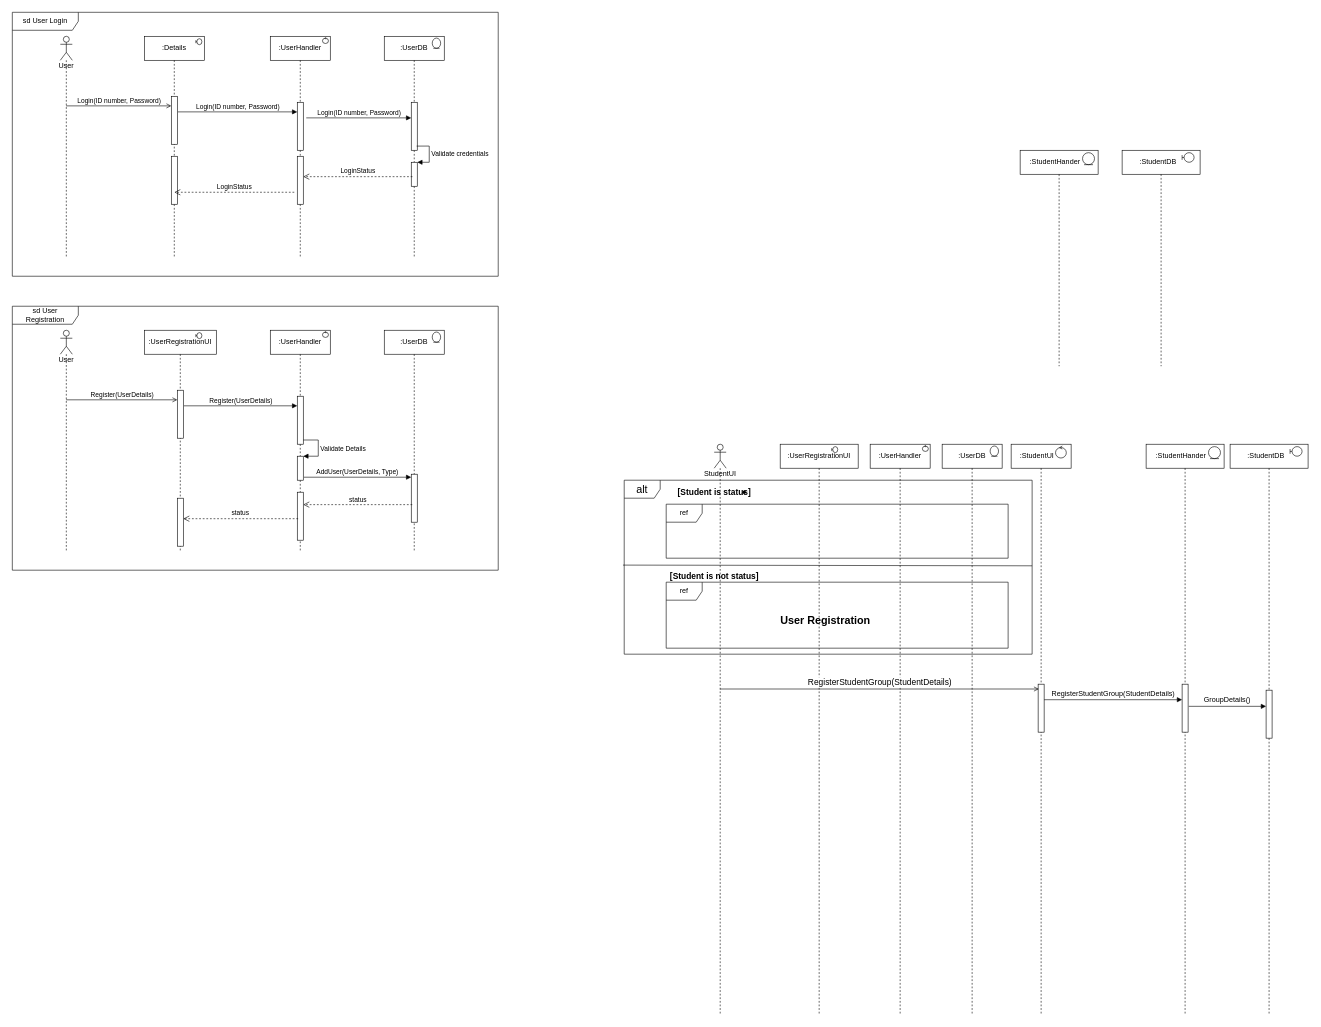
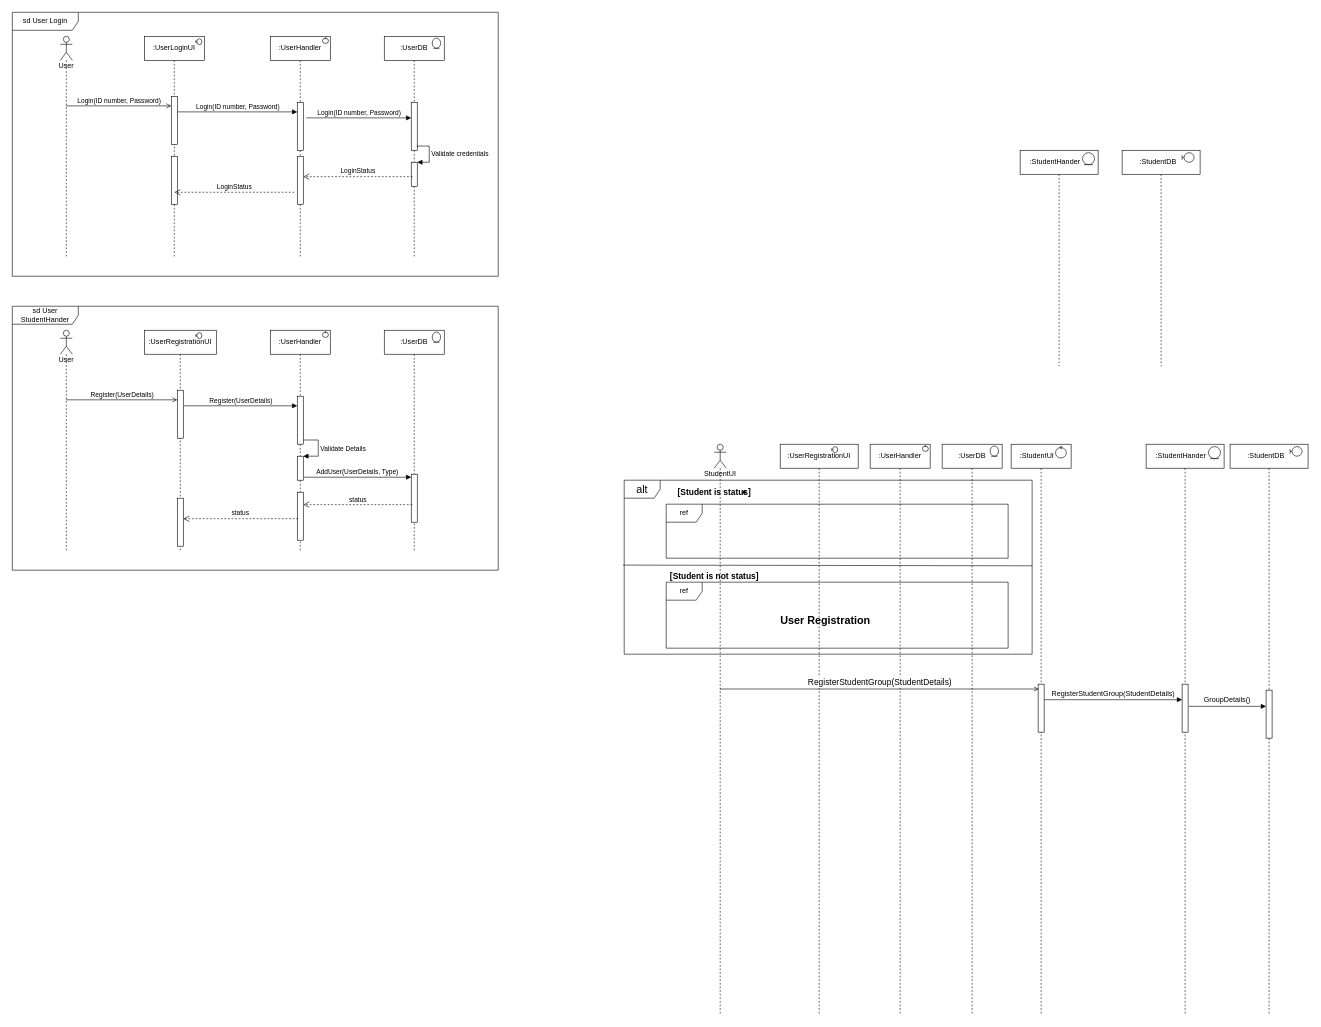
node ":Details": label ":Details" -> ":UserLoginUI"
node "sd User Registration": label "sd User Registration" -> "sd User StudentHander"
